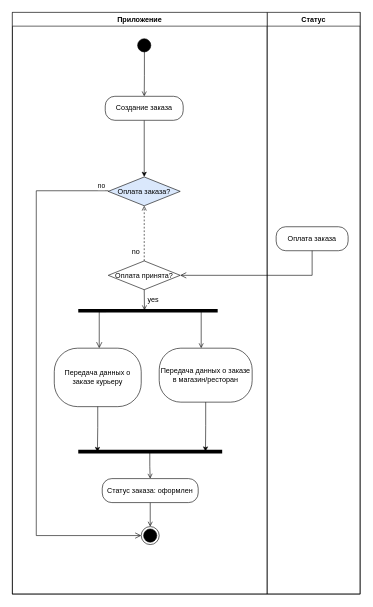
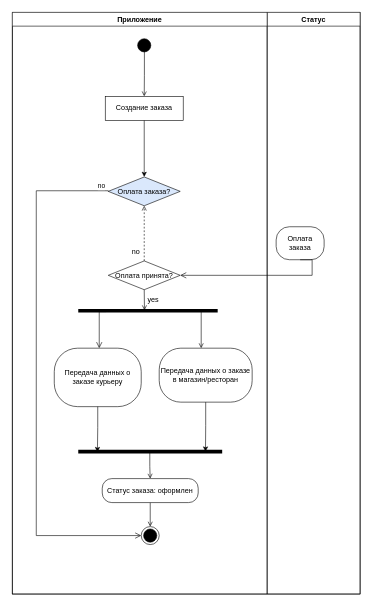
node "Создание заказа": shape rounded rectangle -> rectangle
node "Оплата заказа": size 72x24 -> 48x33
